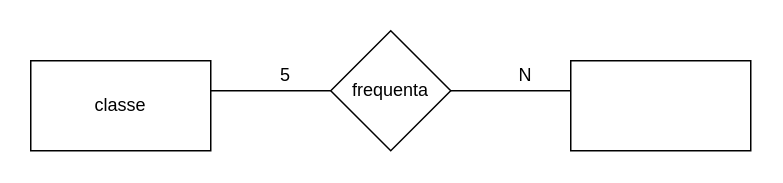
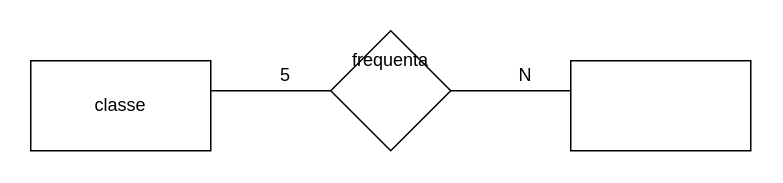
node "frequenta": moved (391, 91) -> (391, 61)
